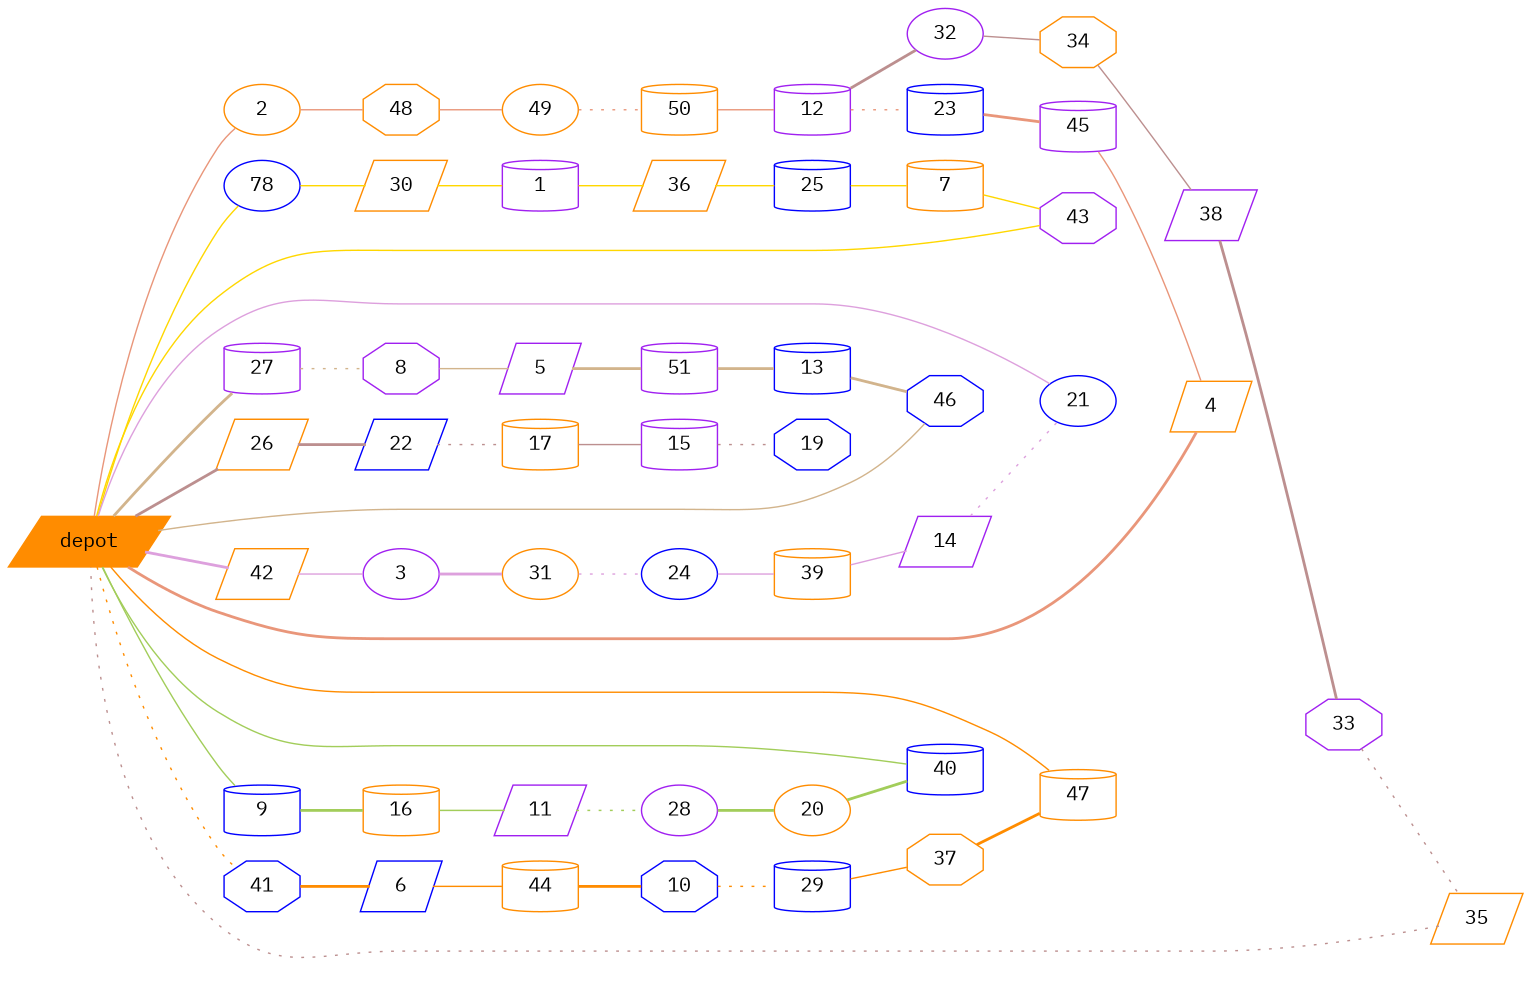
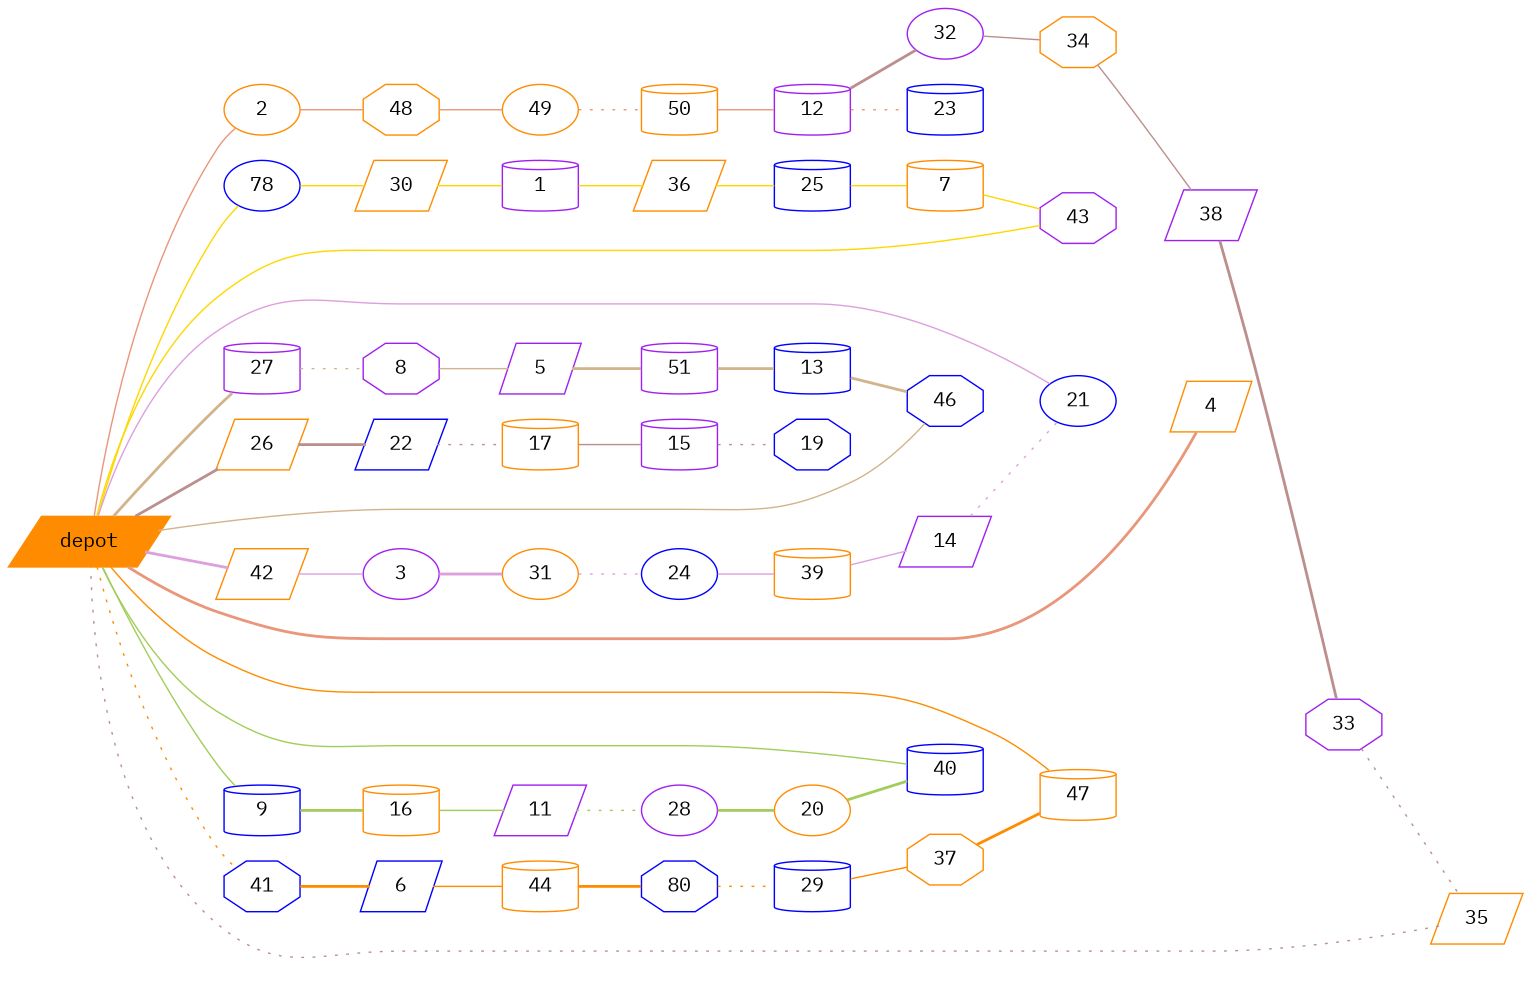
node "45": removed
node "10": label "10" -> "80"
